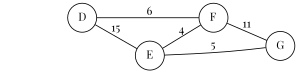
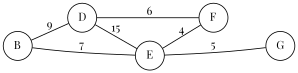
edge "F" -- "G": removed, label "11"
node "B": added
